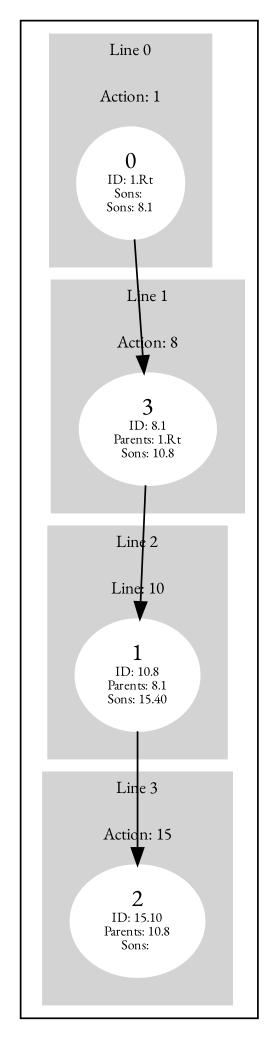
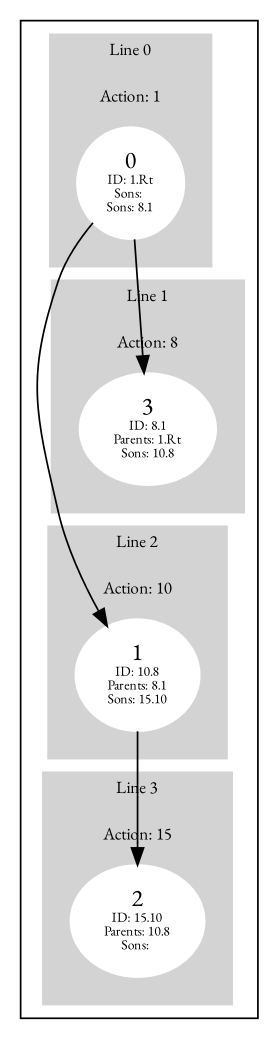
edge "3" -> "1": now "0" -> "1"
cluster "Line: 10": label "Line: 10" -> "Action: 10"
node "1": text "Sons: 15.40" -> "Sons: 15.10"
